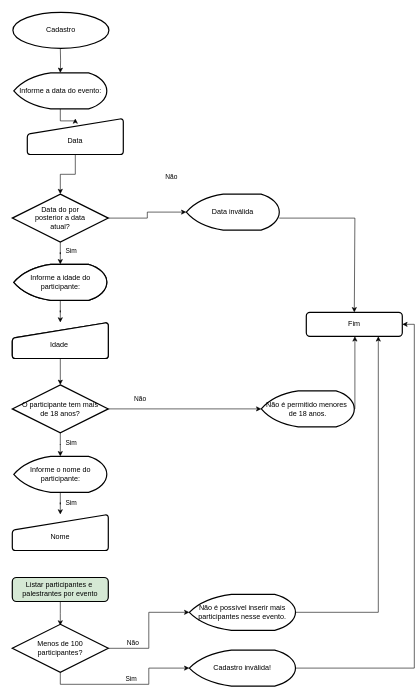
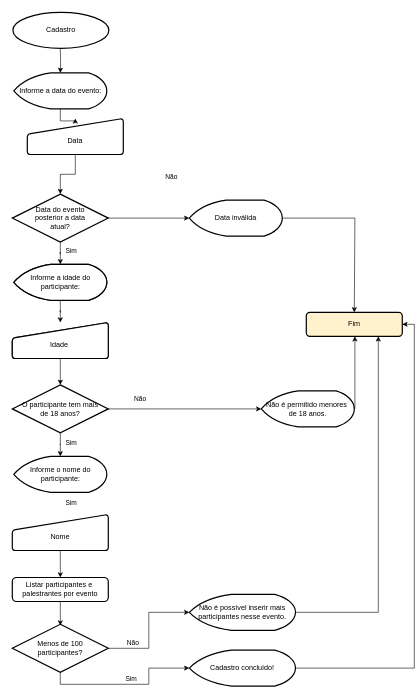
node "Data inválida": moved (233, 212) -> (236, 218)
node "Data do por posterior a data atual?": label "Data do por posterior a data atual?" -> "Data do evento posterior a data atual?"
node "Fim": fillcolor #ffffff -> #fff2cc
edge "Informe o nome do participante:" -> "Nome": removed
edge "Nome" -> "Listar participantes e palestrantes por evento": added
node "Listar participantes e palestrantes por evento": fillcolor #d5e8d4 -> #ffffff
node "Cadastro inválida!": label "Cadastro inválida!" -> "Cadastro concluído!"
